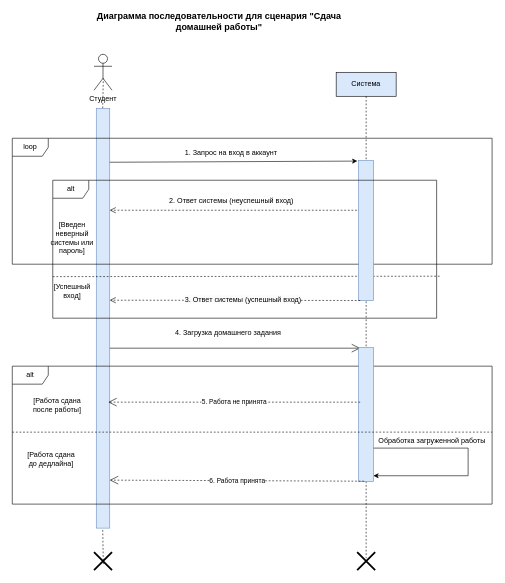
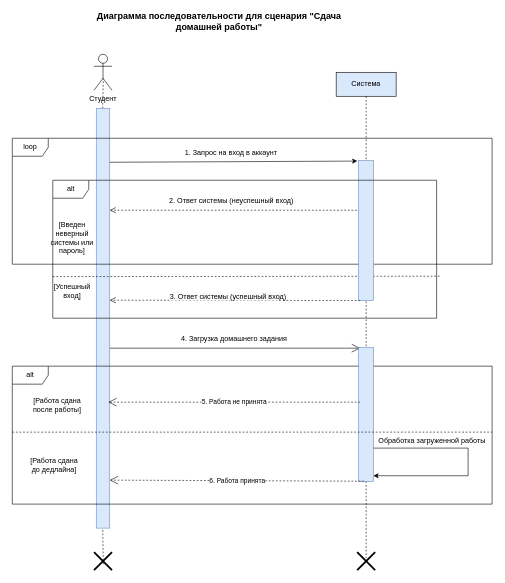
node "3. Ответ системы (успешный вход)": moved (256, 303) -> (241, 300)
node "4. Загрузка домашнего задания": moved (228, 333) -> (234, 339)
node "[Работа сдана до дедлайна]": moved (51, 459) -> (54, 465)
